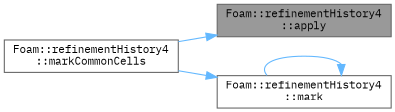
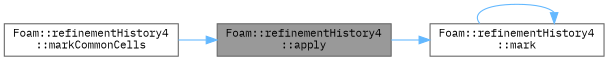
edge "Foam::refinementHistory4 ::markCommonCells" -> "Foam::refinementHistory4 ::mark": now "Foam::refinementHistory4 ::apply" -> "Foam::refinementHistory4 ::mark"
